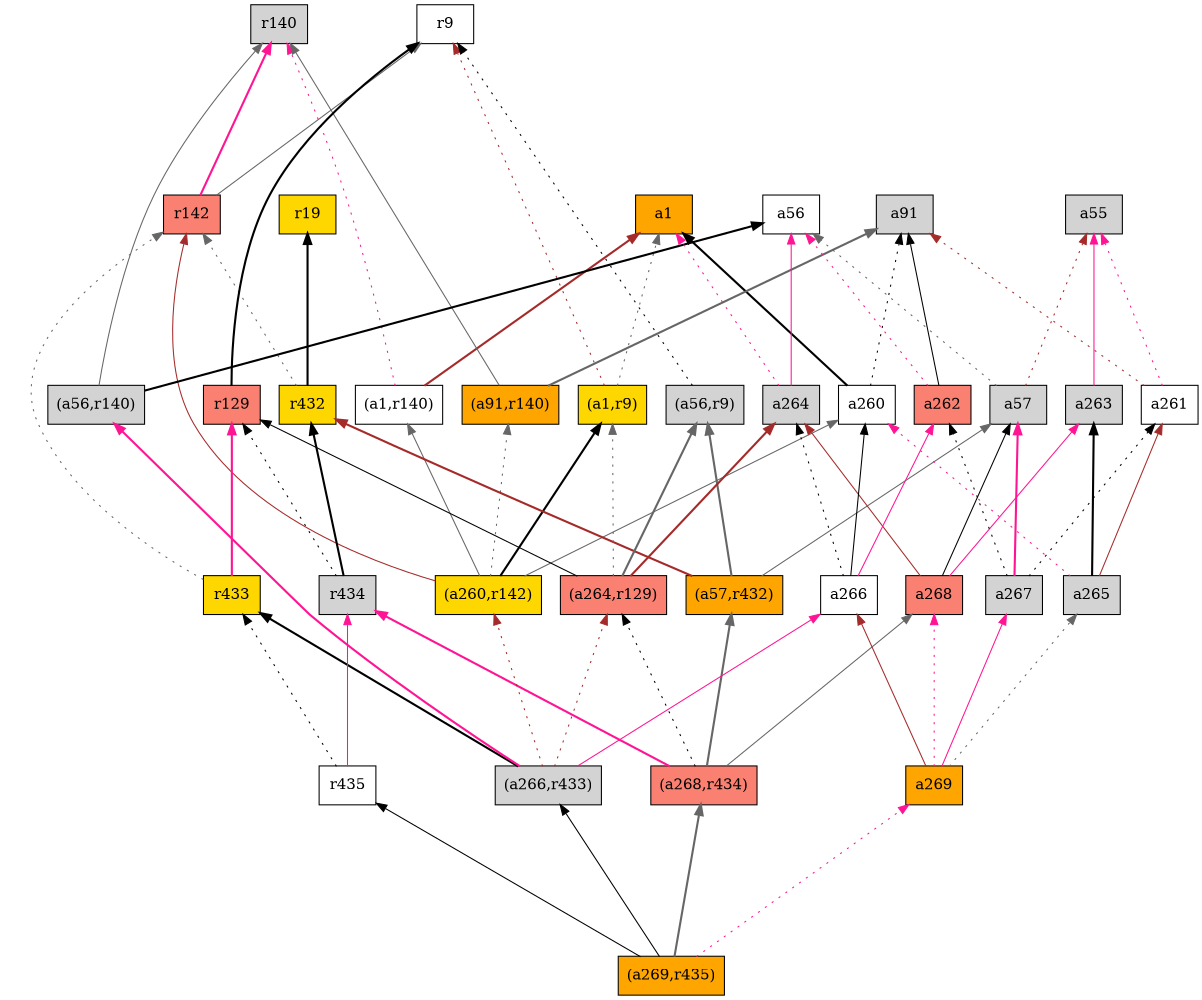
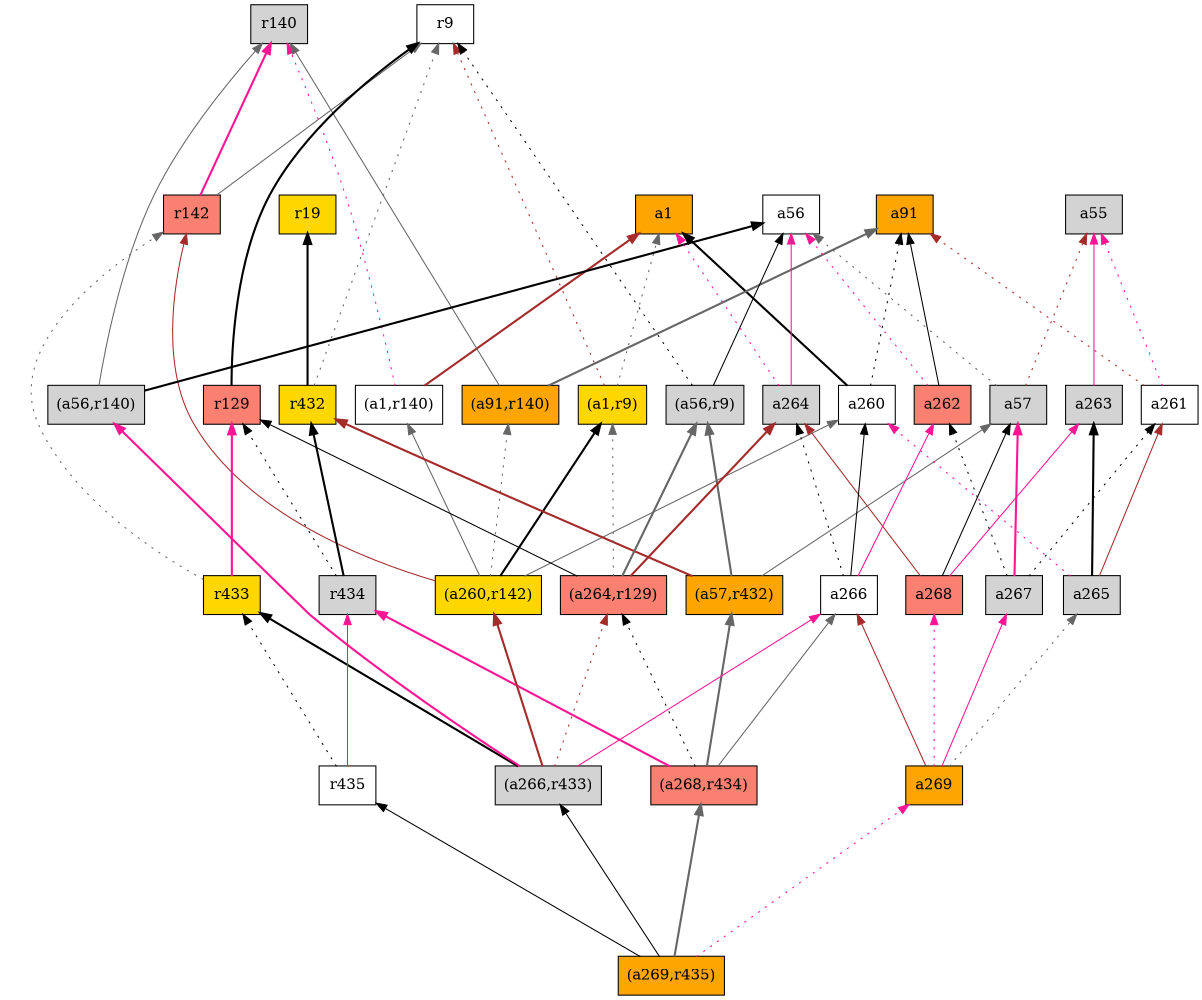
node "a91": fillcolor lightgrey -> orange
edge "r432" -> "r142": now "r432" -> "r9"
edge "(a56,r9)" -> "a56": added
edge "(a268,r434)" -> "a268": now "(a268,r434)" -> "a266"
edge "(a266,r433)" -> "(a260,r142)": style dotted -> bold
